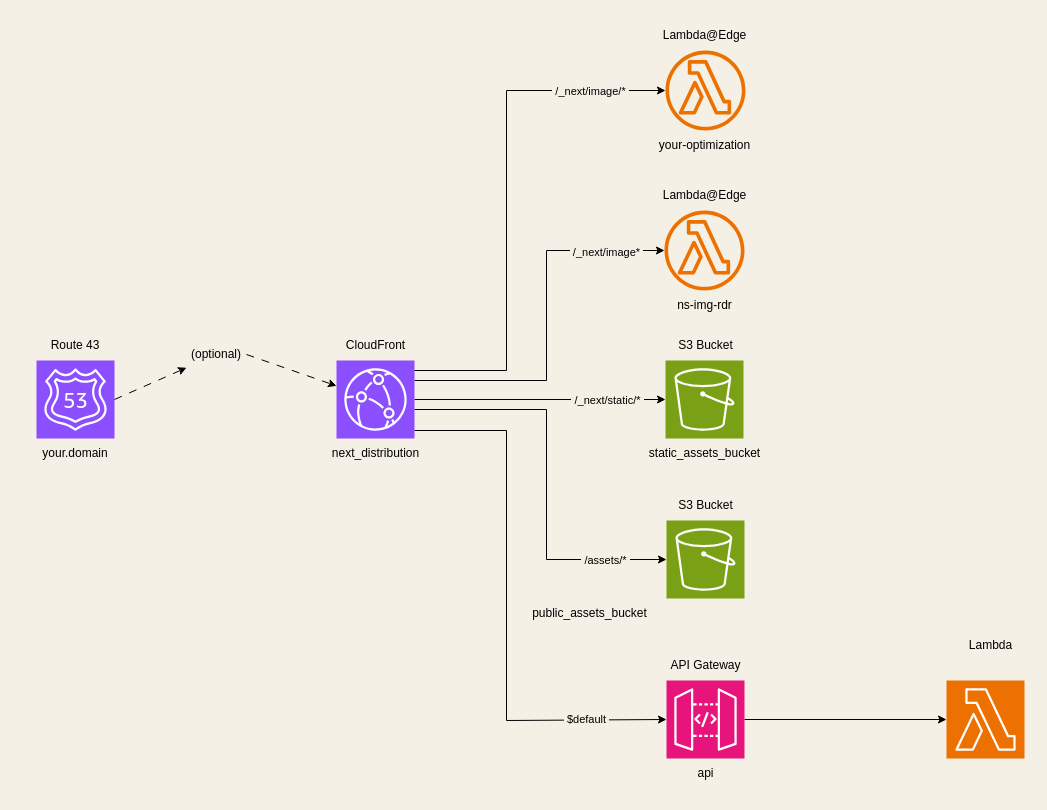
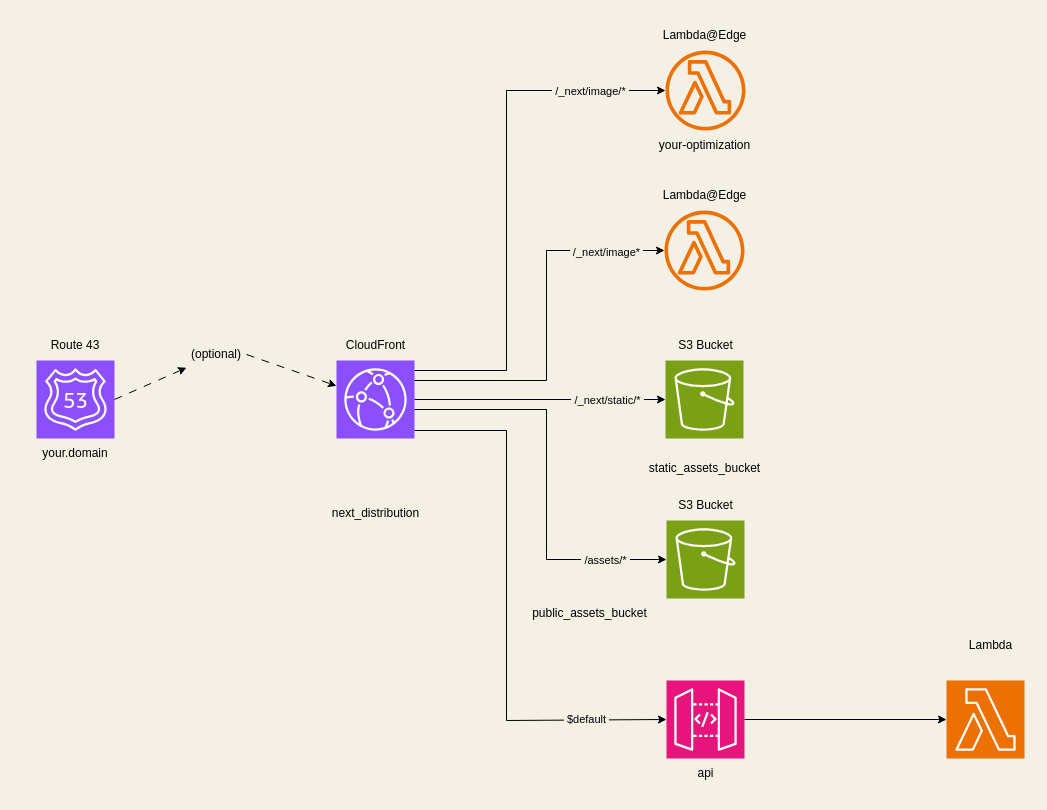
node "ns-img-rdr": removed
node "next_distribution": moved (376, 454) -> (376, 514)
node "static_assets_bucket": moved (705, 454) -> (705, 469)
node "API Gateway": removed
